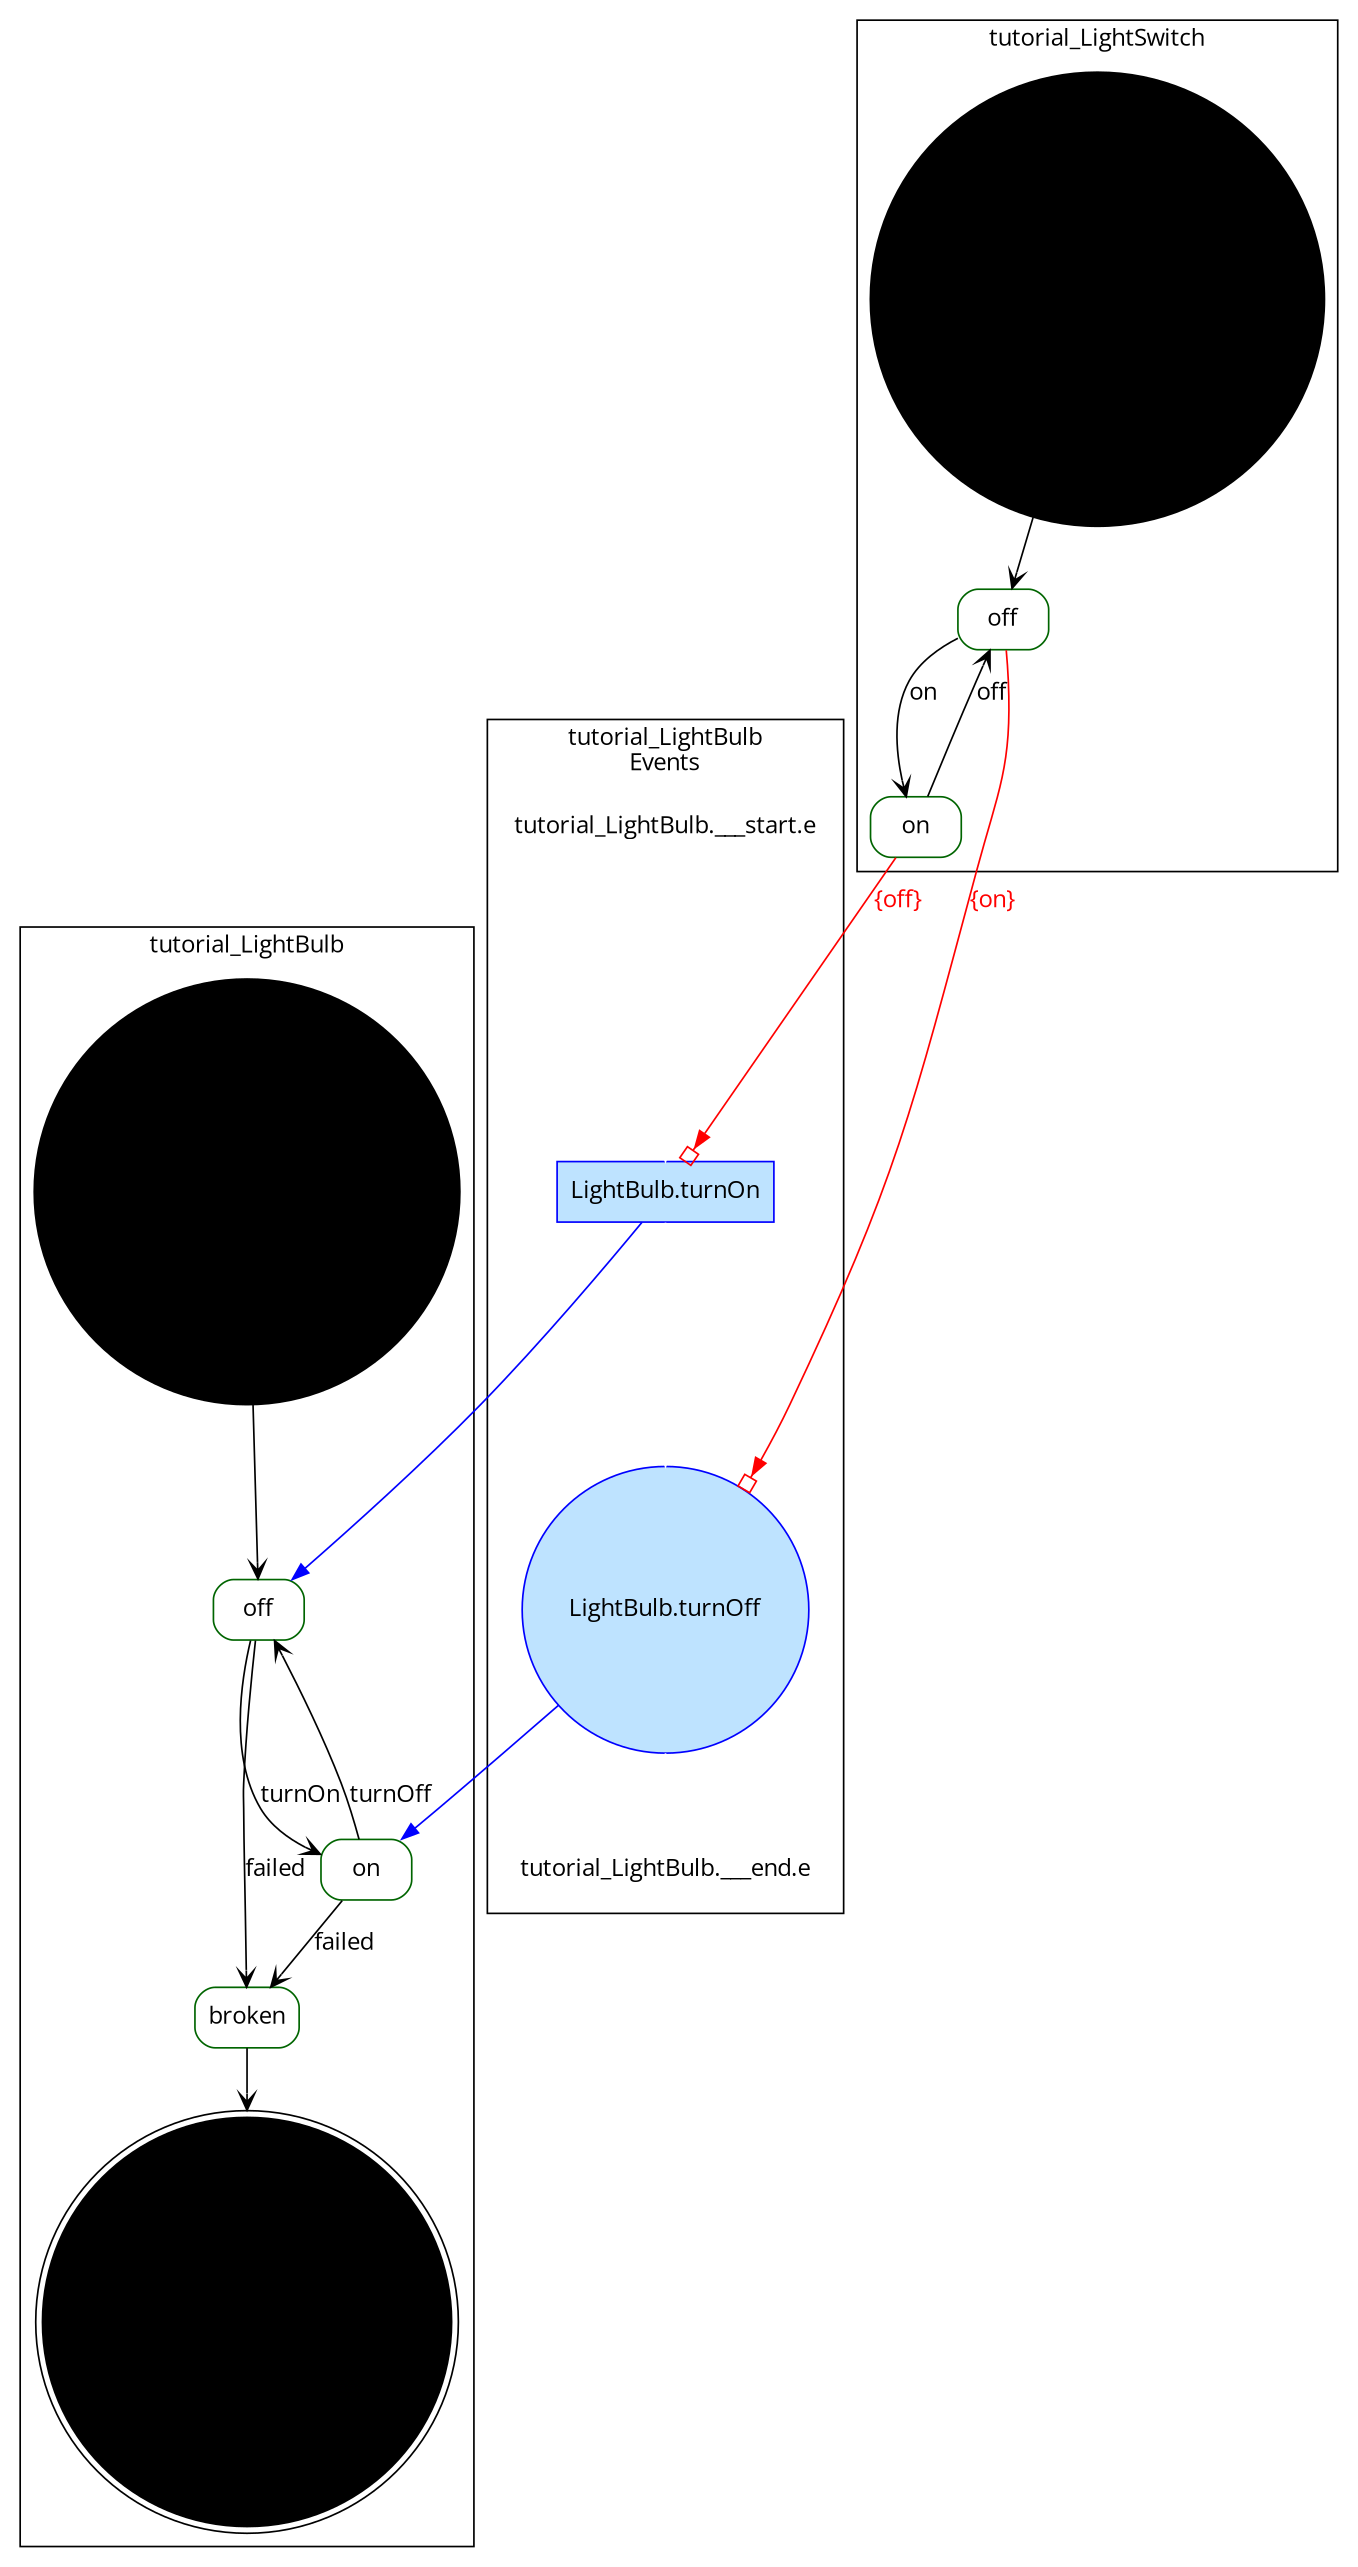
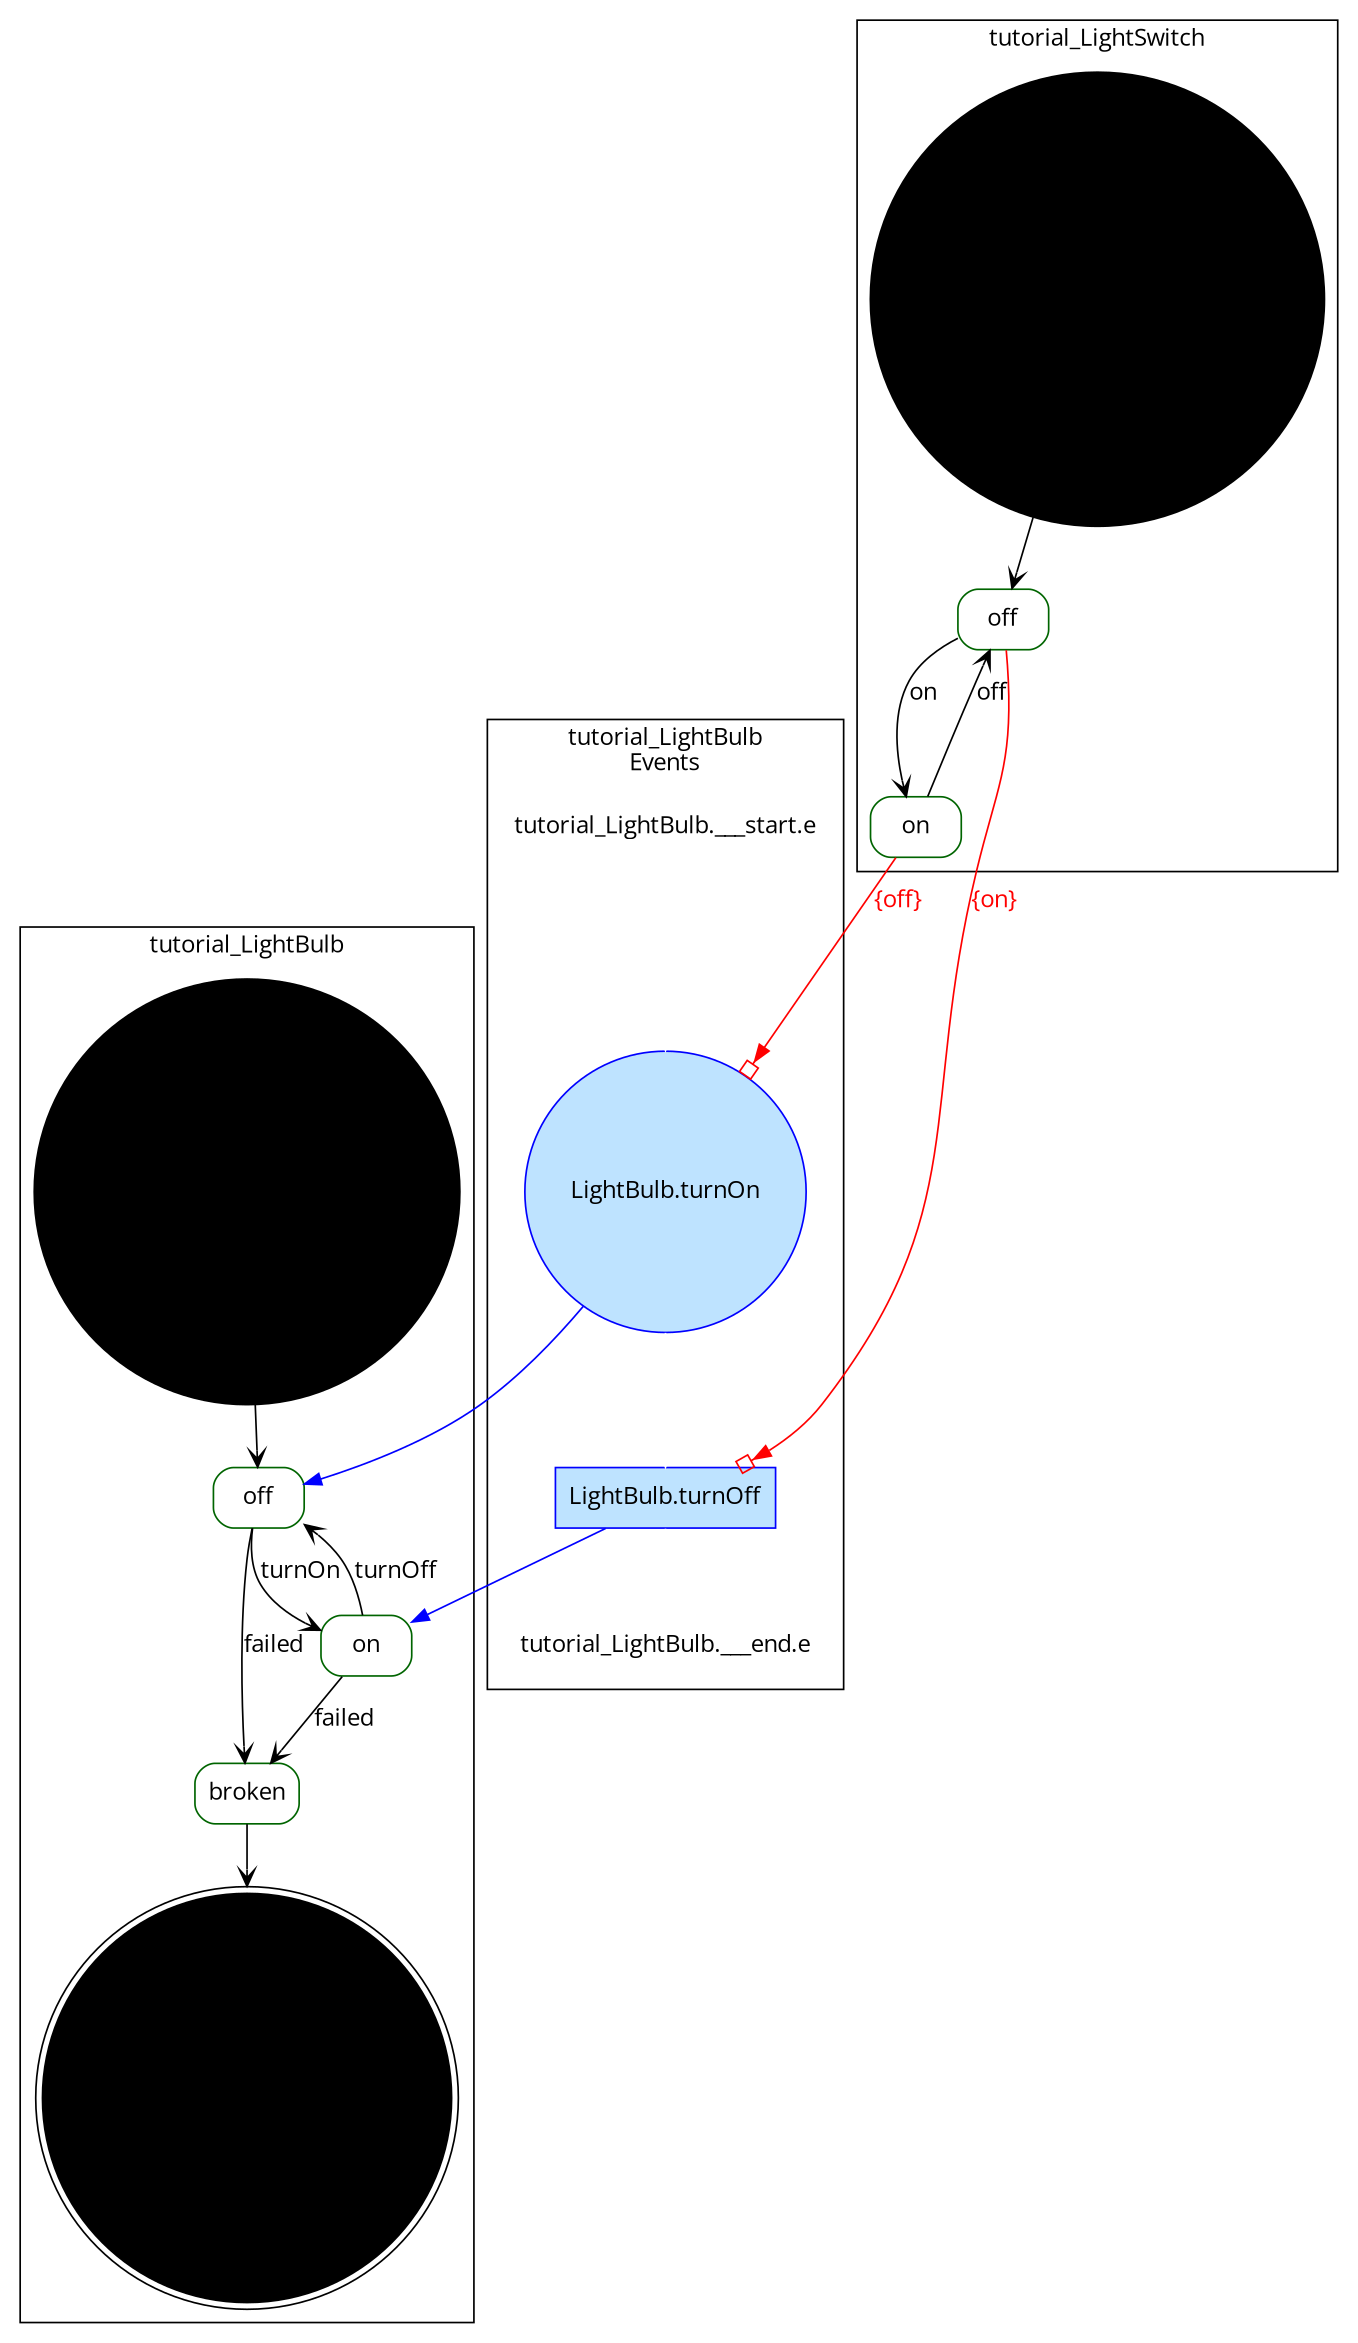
node "LightBulb.turnOn": shape box -> circle
node "LightBulb.turnOff": shape circle -> box
